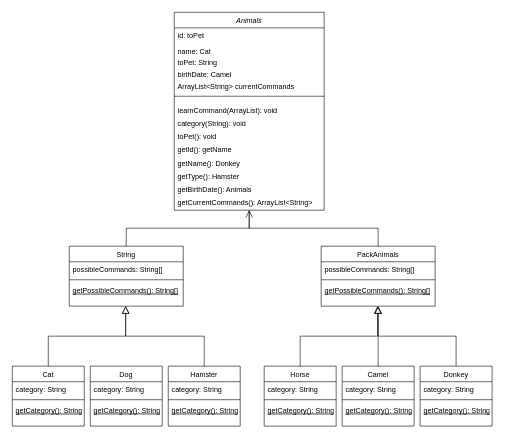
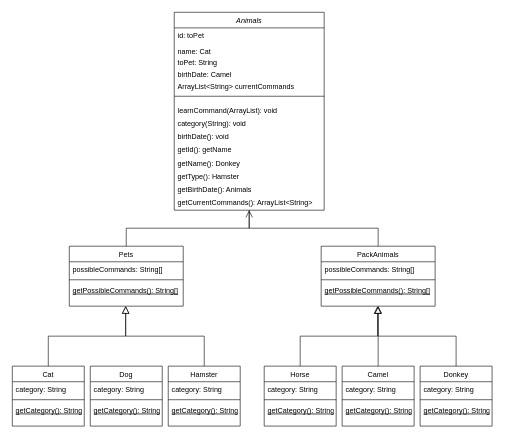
node "toPet(): void": label "toPet(): void" -> "birthDate(): void"
node "String": label "String" -> "Pets"
